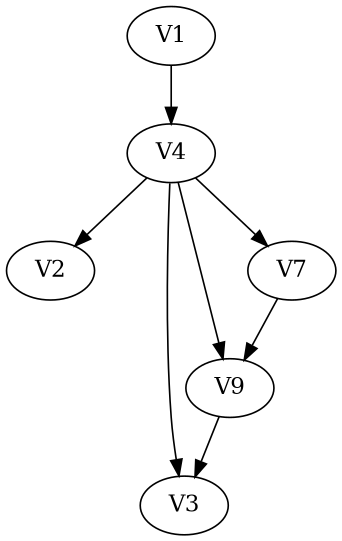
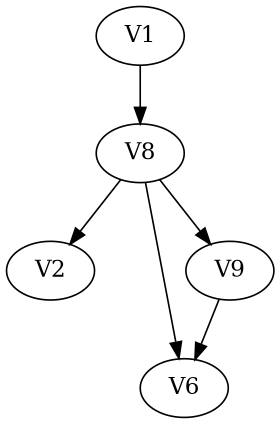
node "V4": label "V4" -> "V8"
node "V7": removed
node "V3": label "V3" -> "V6"
